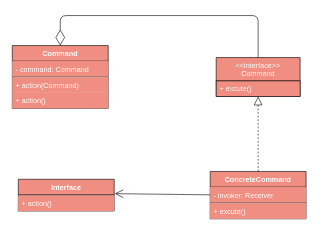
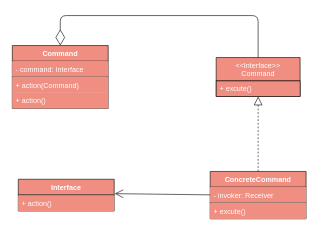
node "- command: Command": label "- command: Command" -> "- command: Interface"
